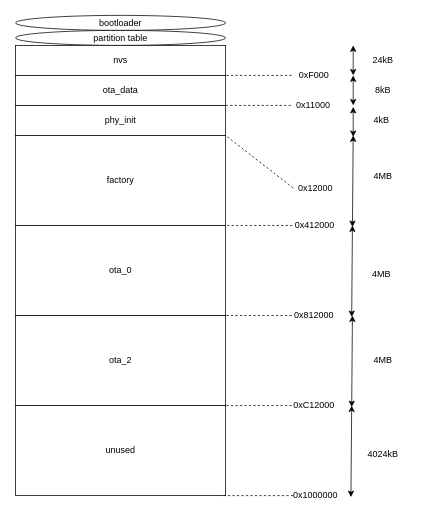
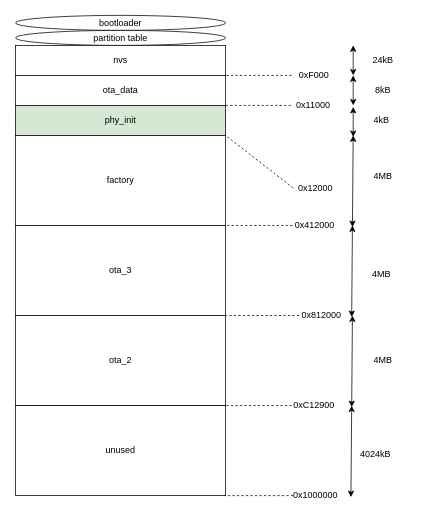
node "phy_init": fillcolor #ffffff -> #d5e8d4
node "ota_0": label "ota_0" -> "ota_3"
node "0x812000": moved (314, 315) -> (321, 315)
node "0xC12000": label "0xC12000" -> "0xC12900"
node "4024kB": moved (383, 454) -> (375, 454)
